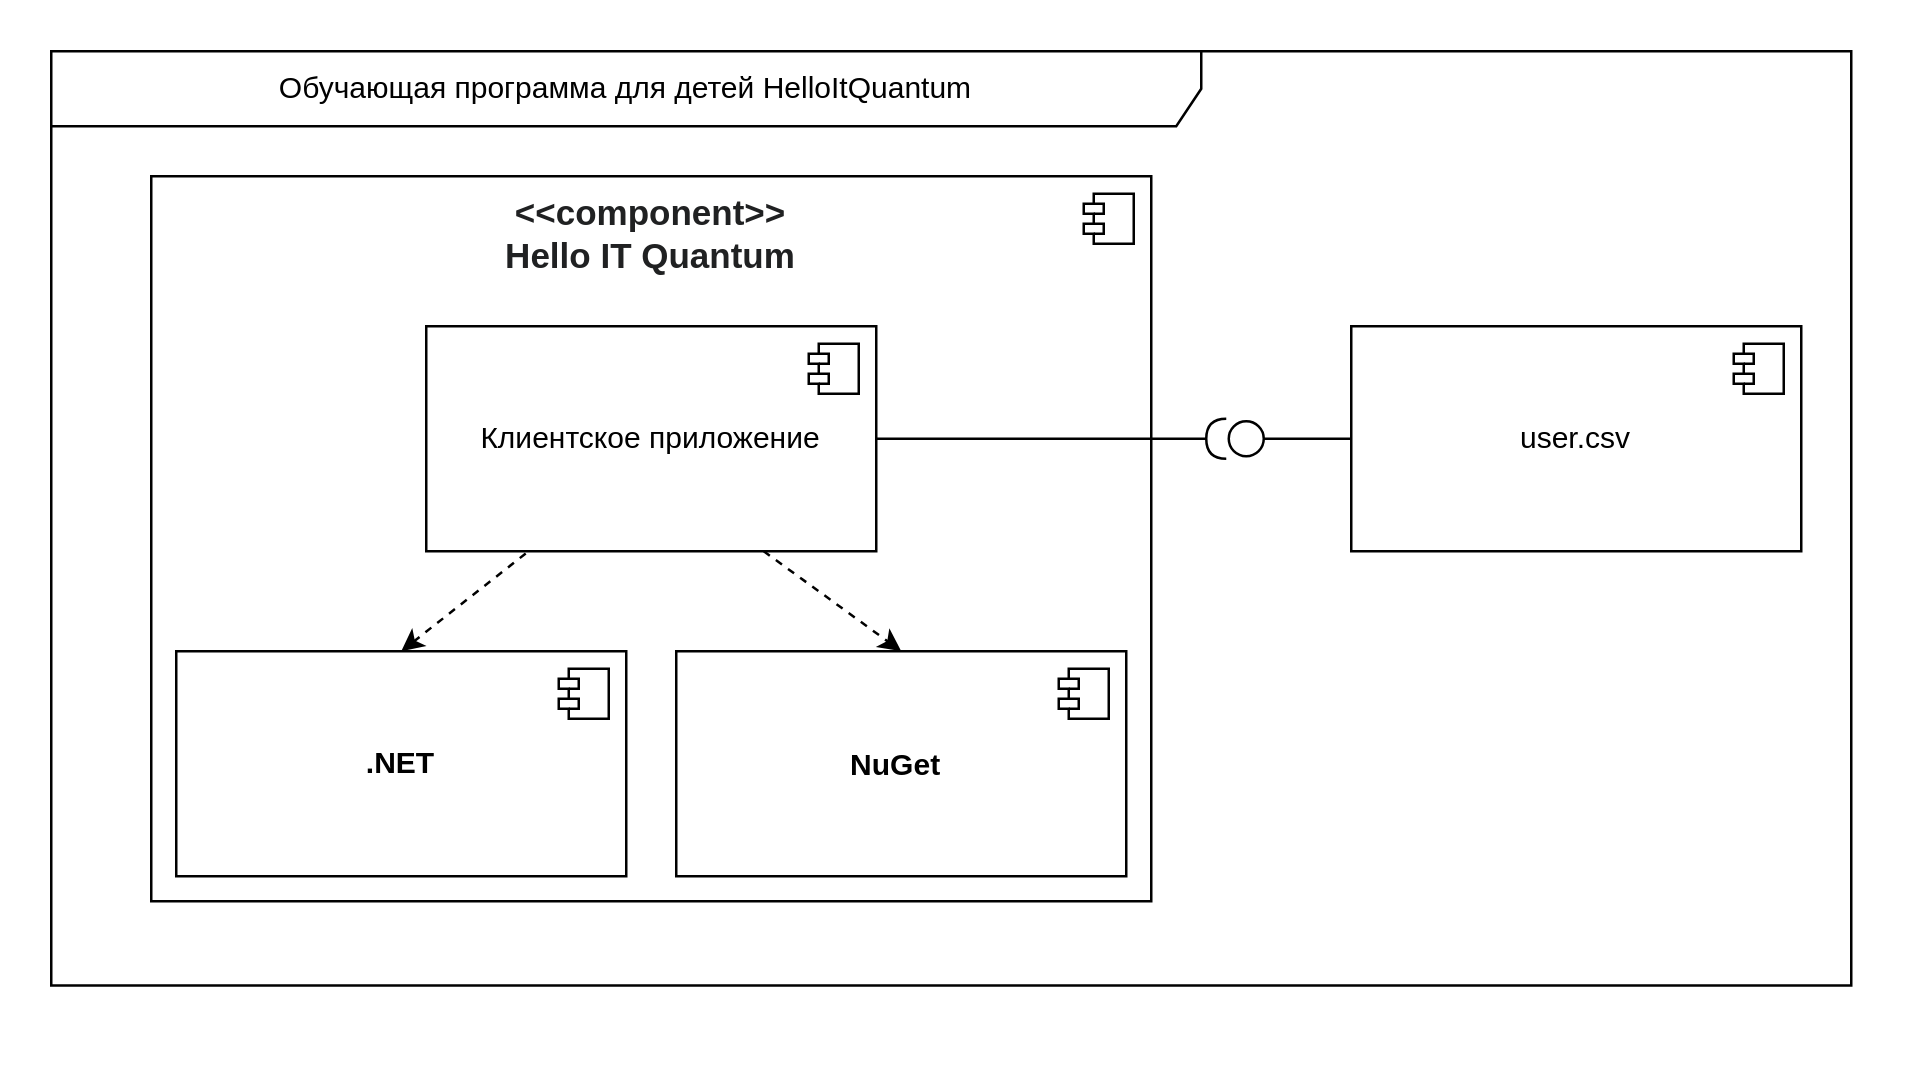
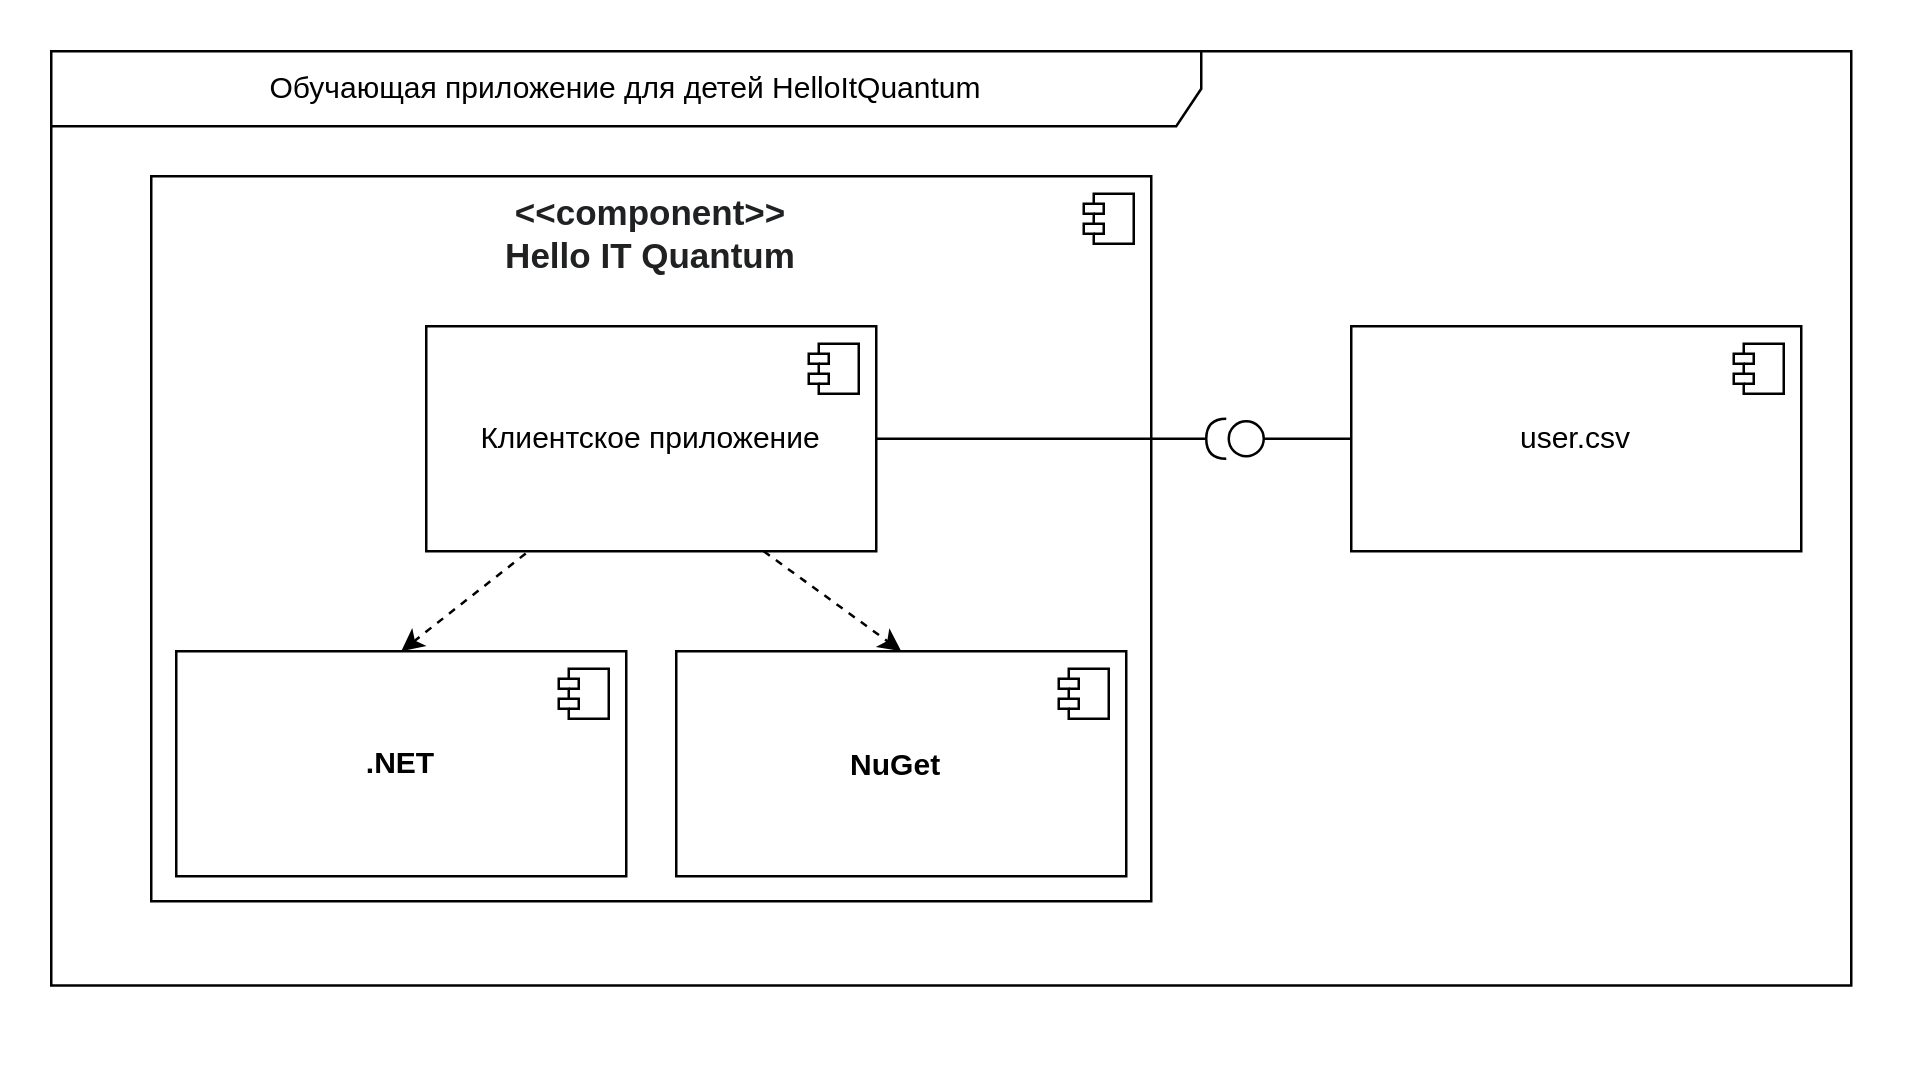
node "Обучающая программа для детей HelloItQuantum": label "Обучающая программа для детей HelloItQuantum" -> "Обучающая приложение для детей HelloItQuantum"
